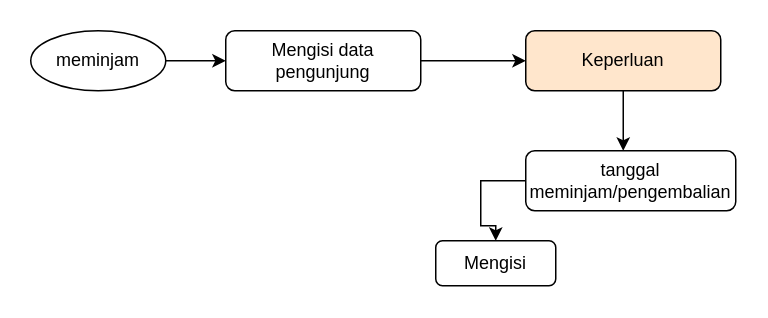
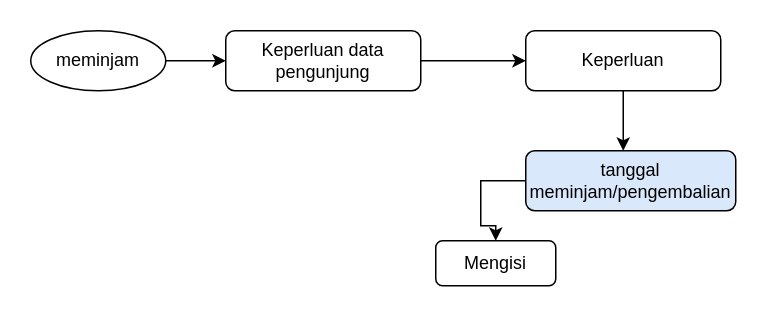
node "Mengisi data pengunjung": label "Mengisi data pengunjung" -> "Keperluan data pengunjung"
node "Keperluan": fillcolor #ffe6cc -> #ffffff
node "tanggal meminjam/pengembalian": fillcolor #ffffff -> #dae8fc
